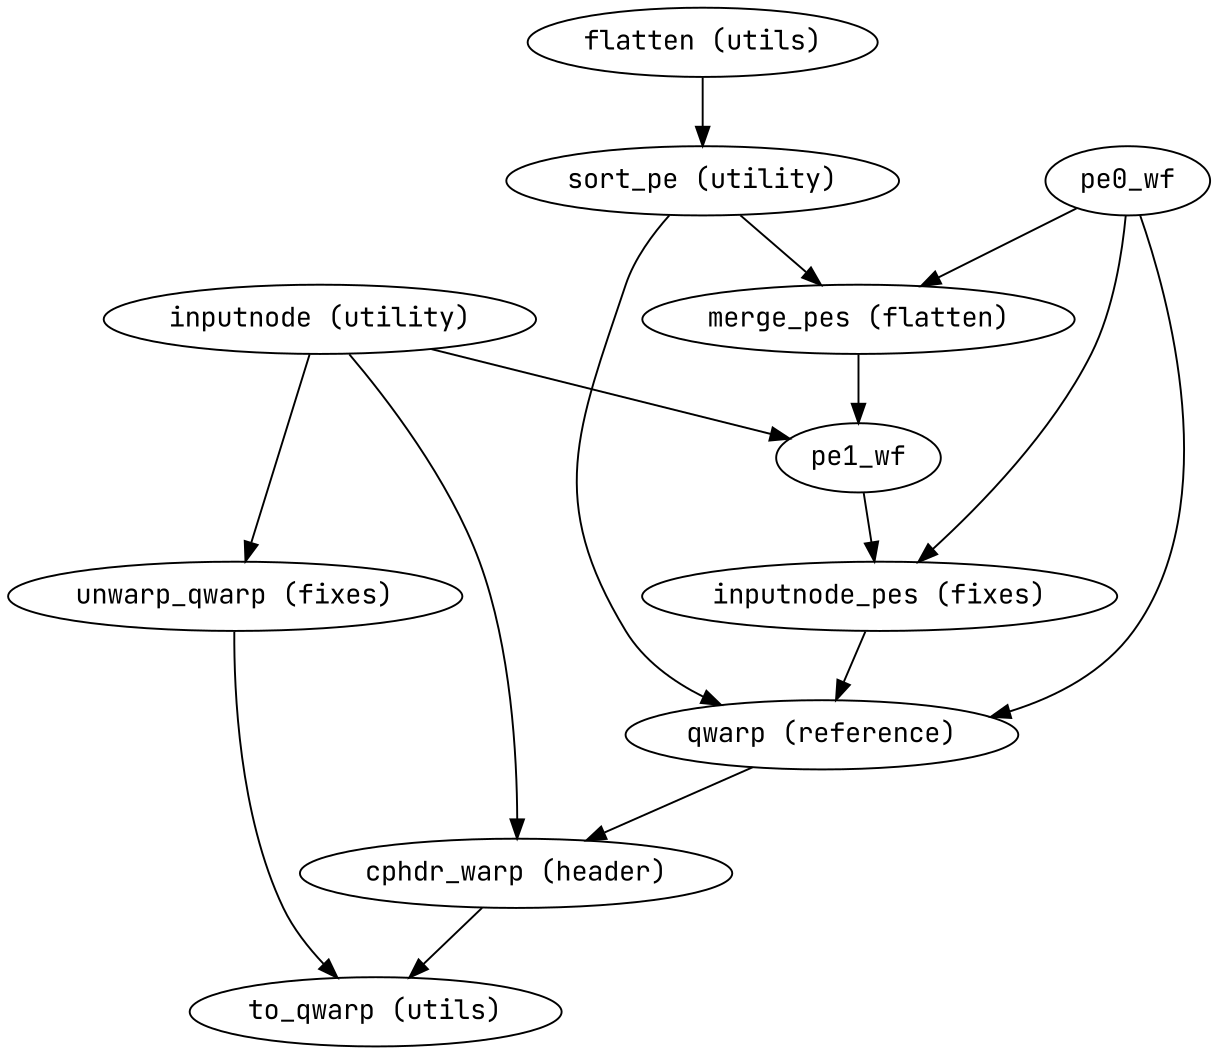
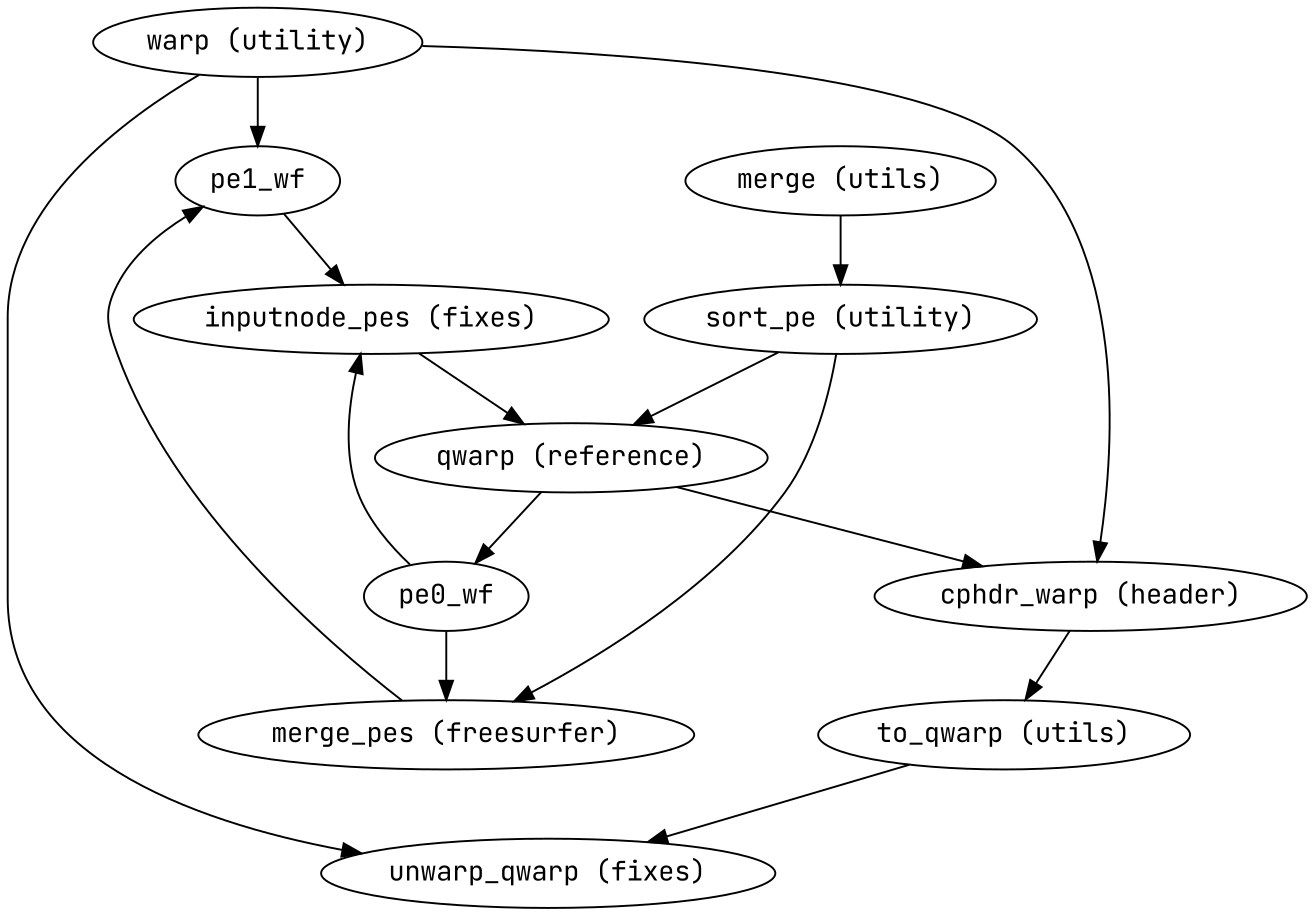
node "flatten (utils)": label "flatten (utils)" -> "merge (utils)"
node "inputnode (utility)": label "inputnode (utility)" -> "warp (utility)"
node "merge_pes (flatten)": label "merge_pes (flatten)" -> "merge_pes (freesurfer)"
edge "pe0_wf" -> "qwarp (reference)": reversed
edge "unwarp_qwarp (fixes)" -> "to_qwarp (utils)": reversed
